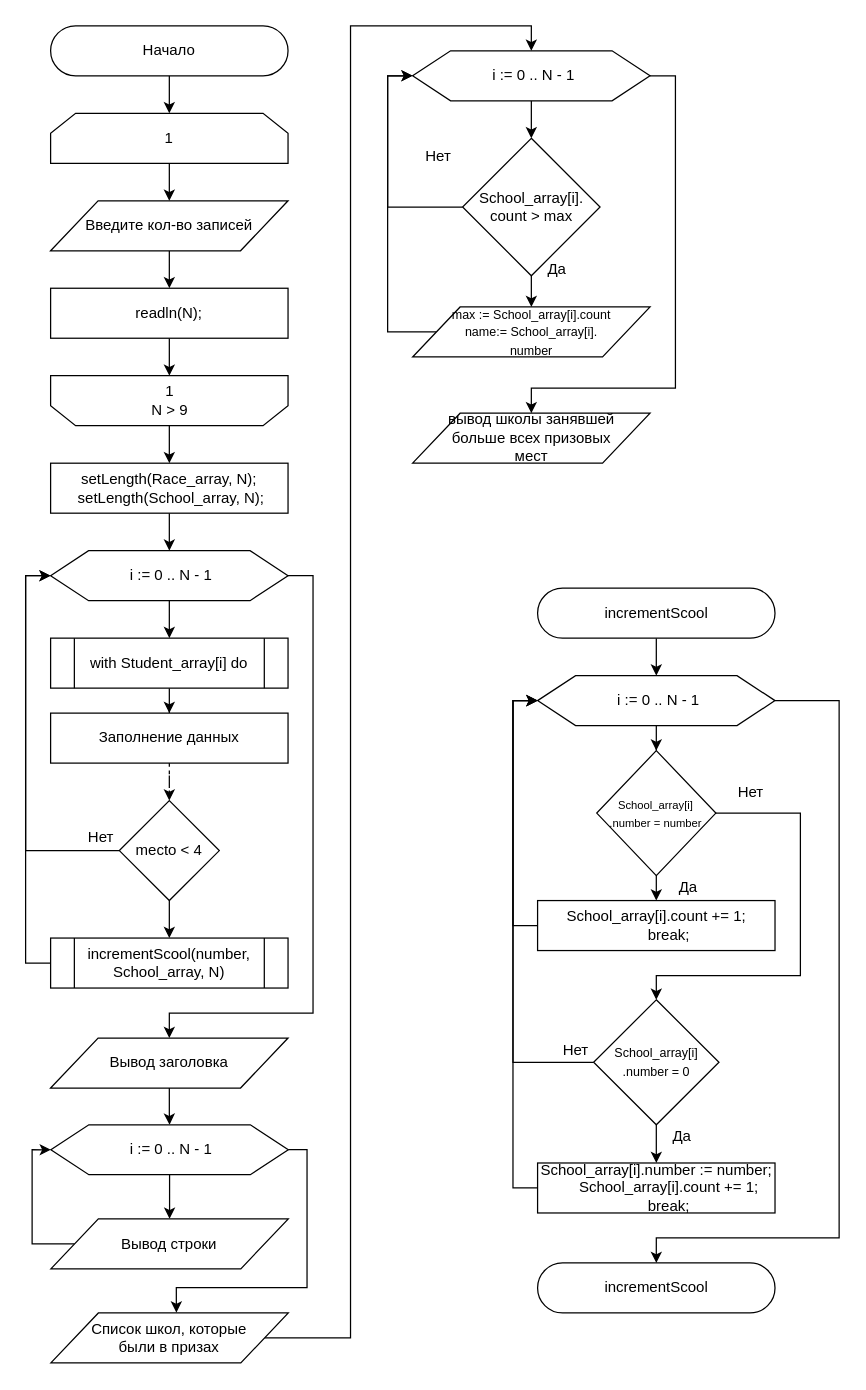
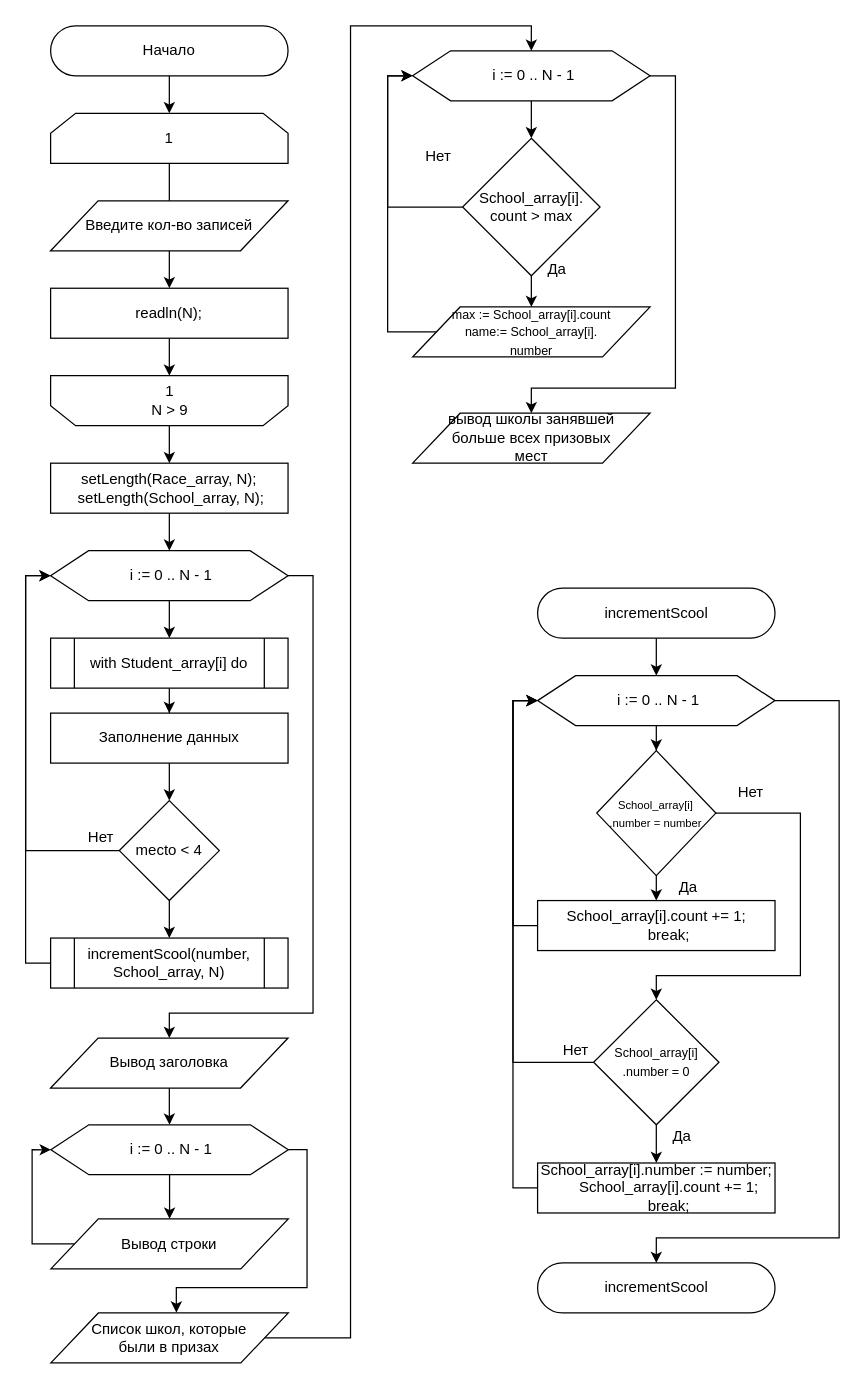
edge "1" -> "Введите кол-во записей": arrowhead classic -> none
edge "Заполнение данных" -> "mecto < 4": style dashed -> solid
